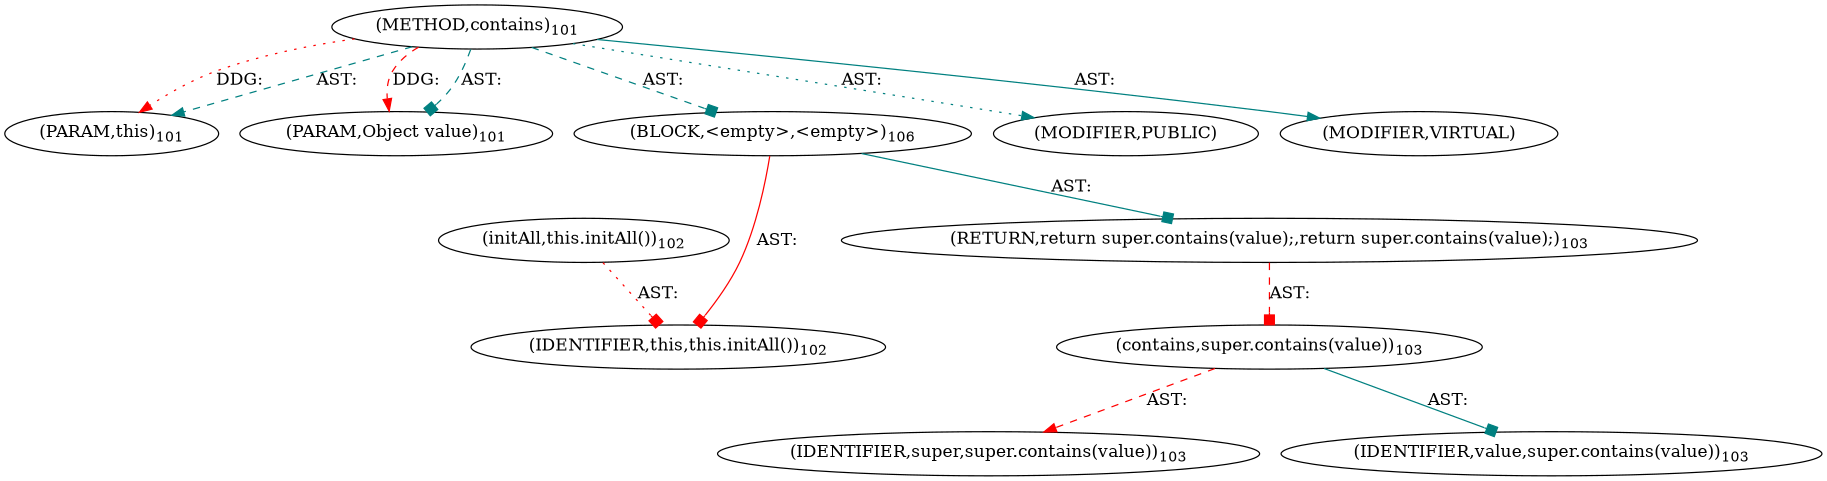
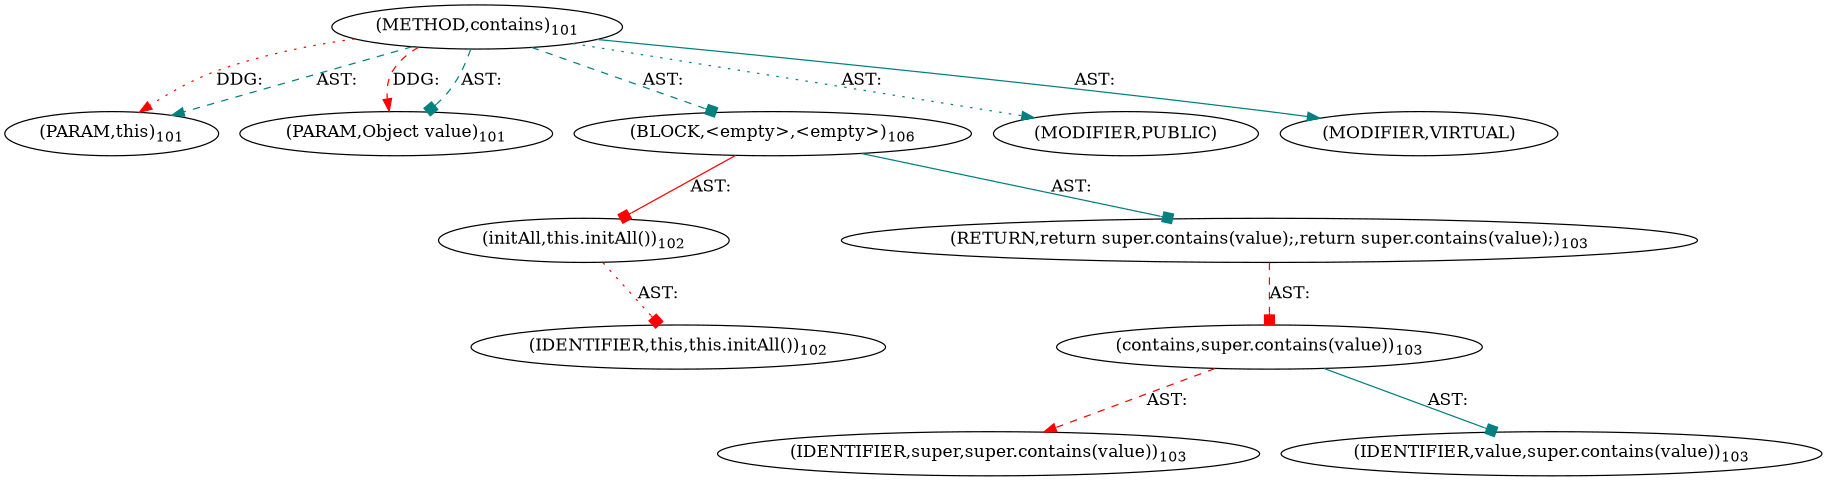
edge "(BLOCK,<empty>,<empty>)" -> "(IDENTIFIER,this,this.initAll())": now "(BLOCK,<empty>,<empty>)" -> "(initAll,this.initAll())"
